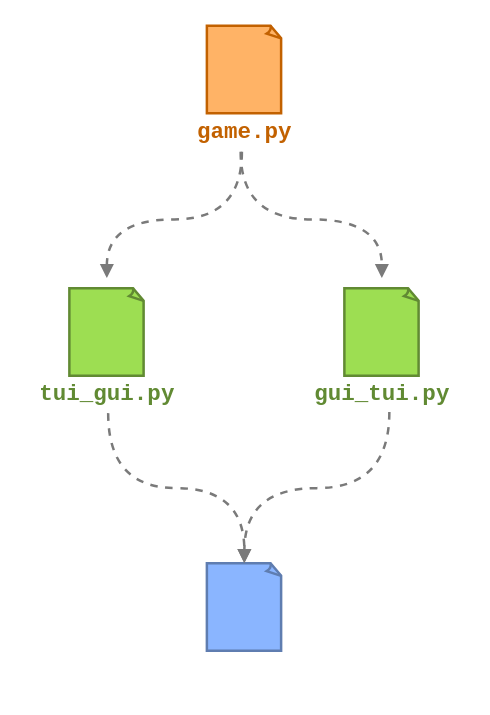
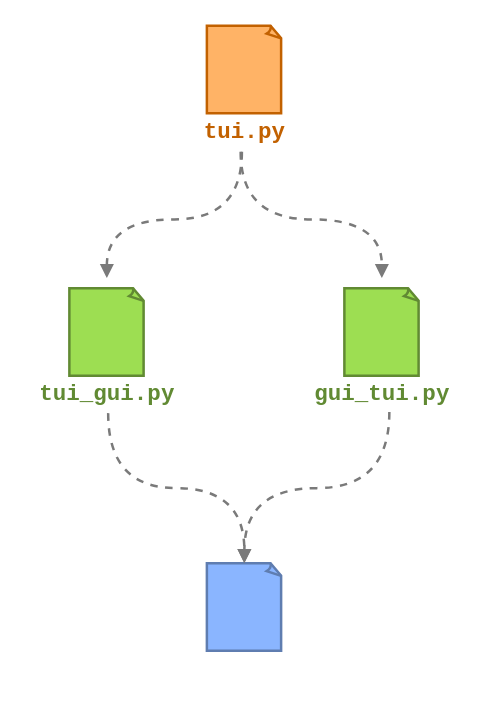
node "game.py": label "game.py" -> "tui.py"
